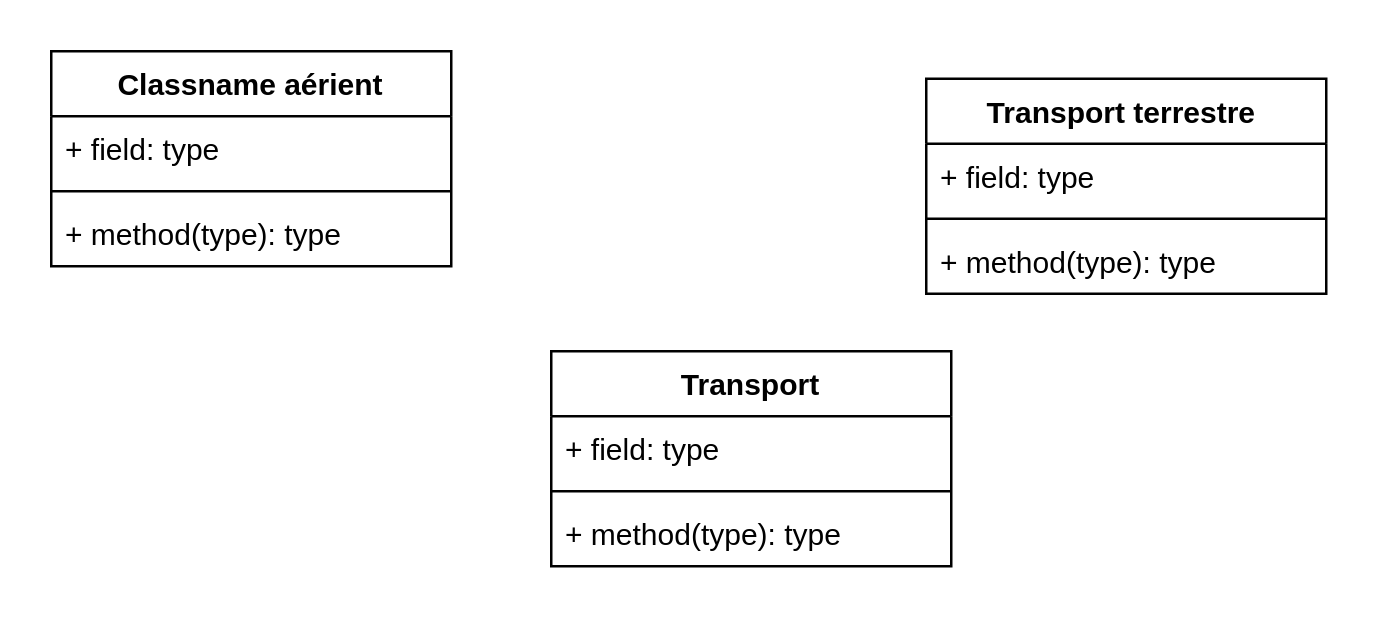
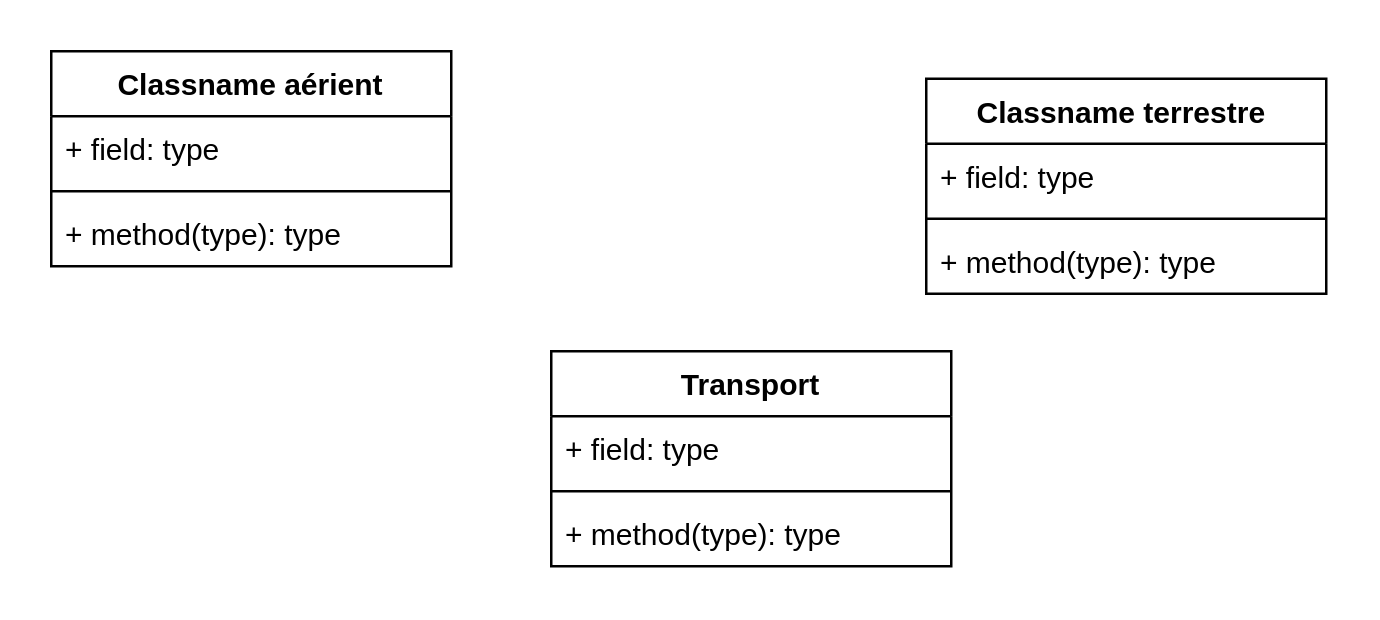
node "Transport terrestre": label "Transport terrestre" -> "Classname terrestre"
